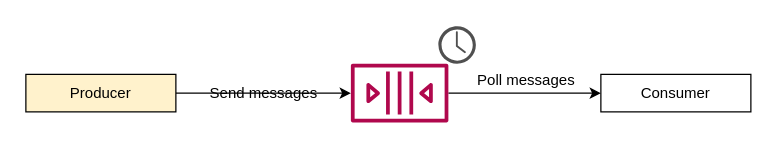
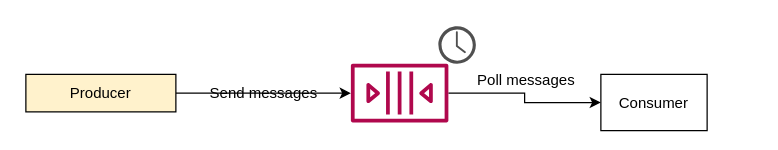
node "Consumer": size 150x38 -> 106x56
